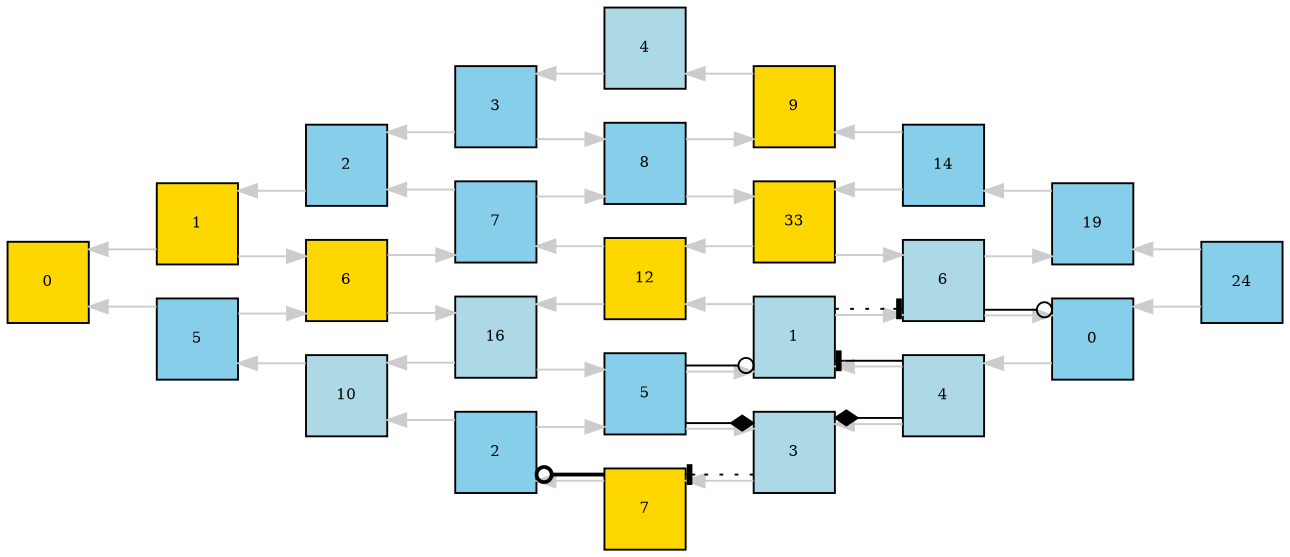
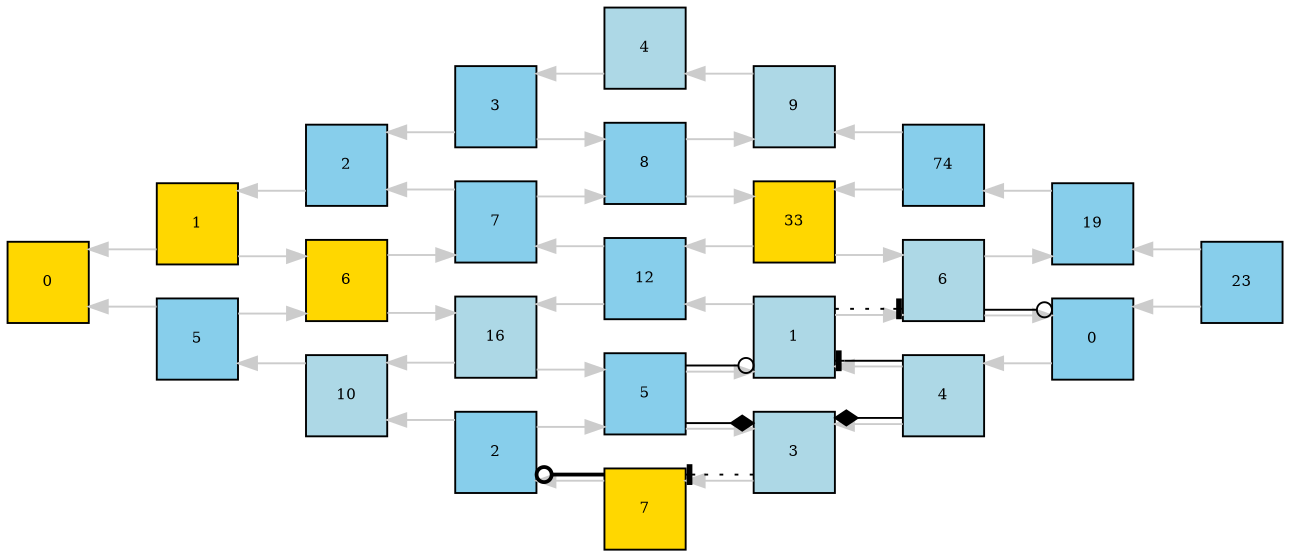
node "9": fillcolor gold -> lightblue
node "14": label "14" -> "74"
node "12": fillcolor gold -> skyblue
node "24": label "24" -> "23"
